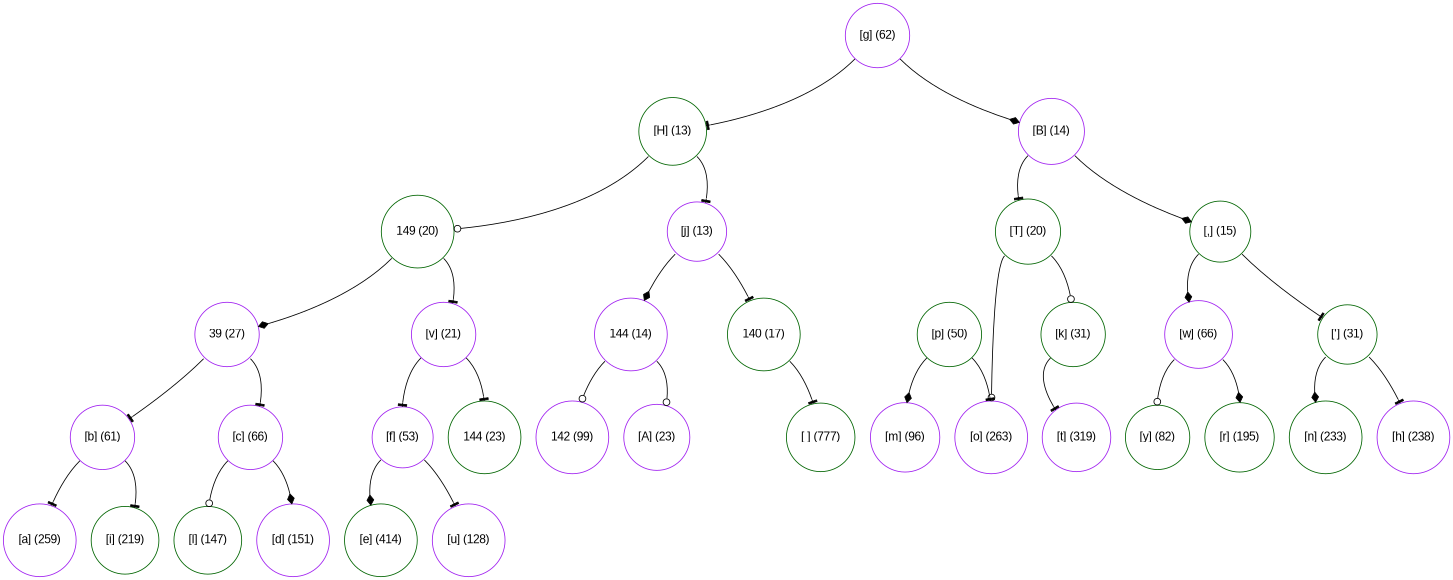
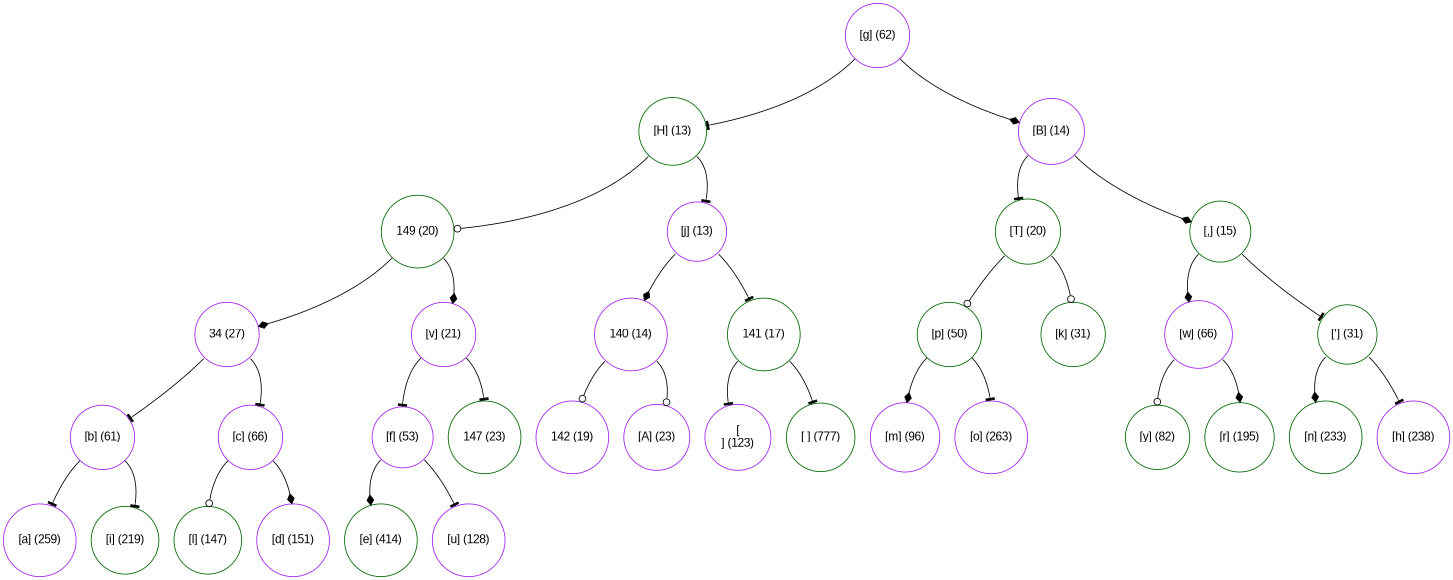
edge "149 (20)" -> "[v] (21)": arrowhead tee -> diamond
edge "[T] (20)" -> "[o] (263)": now "[T] (20)" -> "[p] (50)"
node "39 (27)": label "39 (27)" -> "34 (27)"
node "144 (14)": label "144 (14)" -> "140 (14)"
node "140 (17)": label "140 (17)" -> "141 (17)"
node "144 (23)": label "144 (23)" -> "147 (23)"
node "142 (99)": label "142 (99)" -> "142 (19)"
node "[ ] (123)": added
node "[t] (319)": removed
